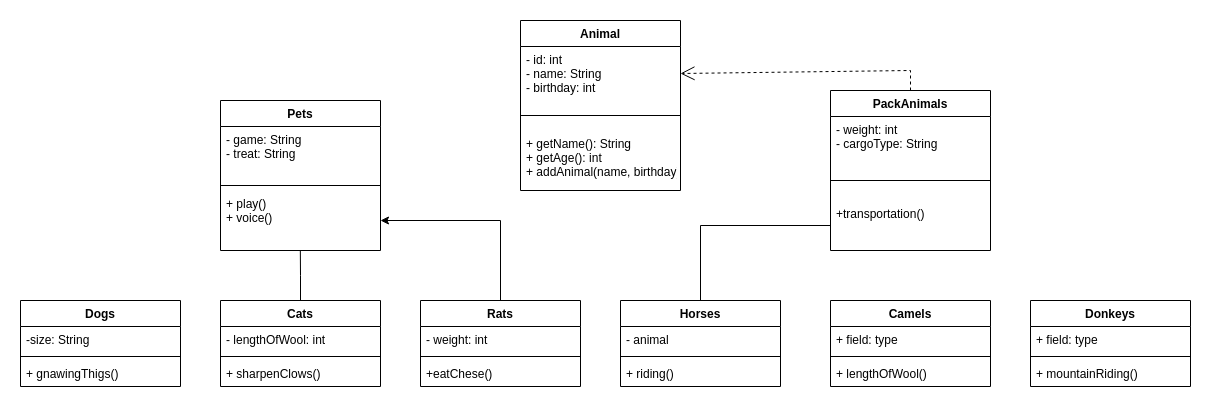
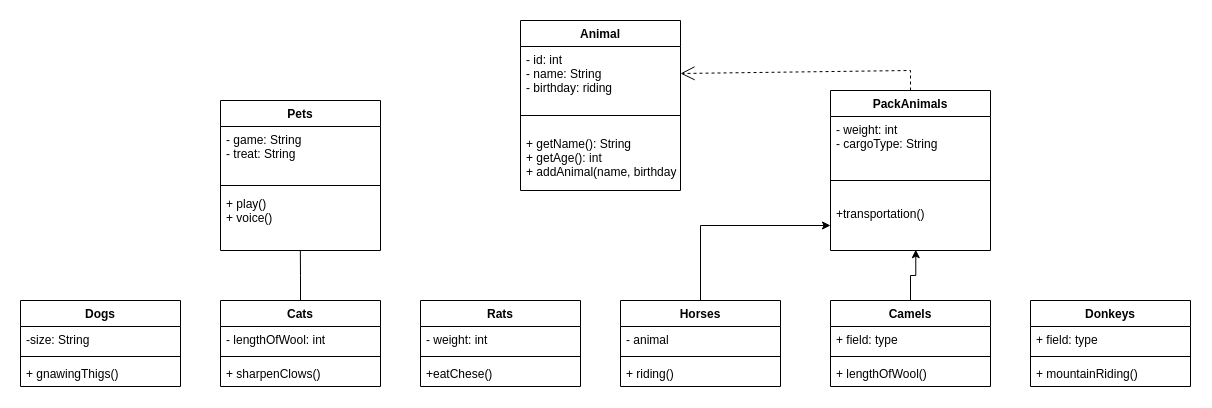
node "- id: int - name: String - birthday: int": label "- id: int - name: String - birthday: int" -> "- id: int - name: String - birthday: riding"
edge "Rats" -> "+ play() + voice()": removed
edge "+transportation()" -- "Horses": arrowhead none -> classic
edge "Camels" -> "+transportation()": added
